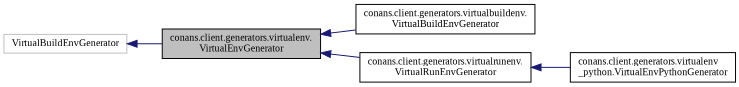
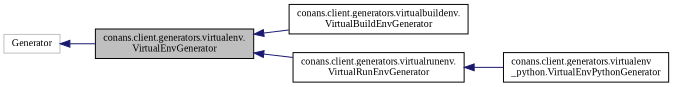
node "VirtualBuildEnvGenerator": label "VirtualBuildEnvGenerator" -> "Generator"
